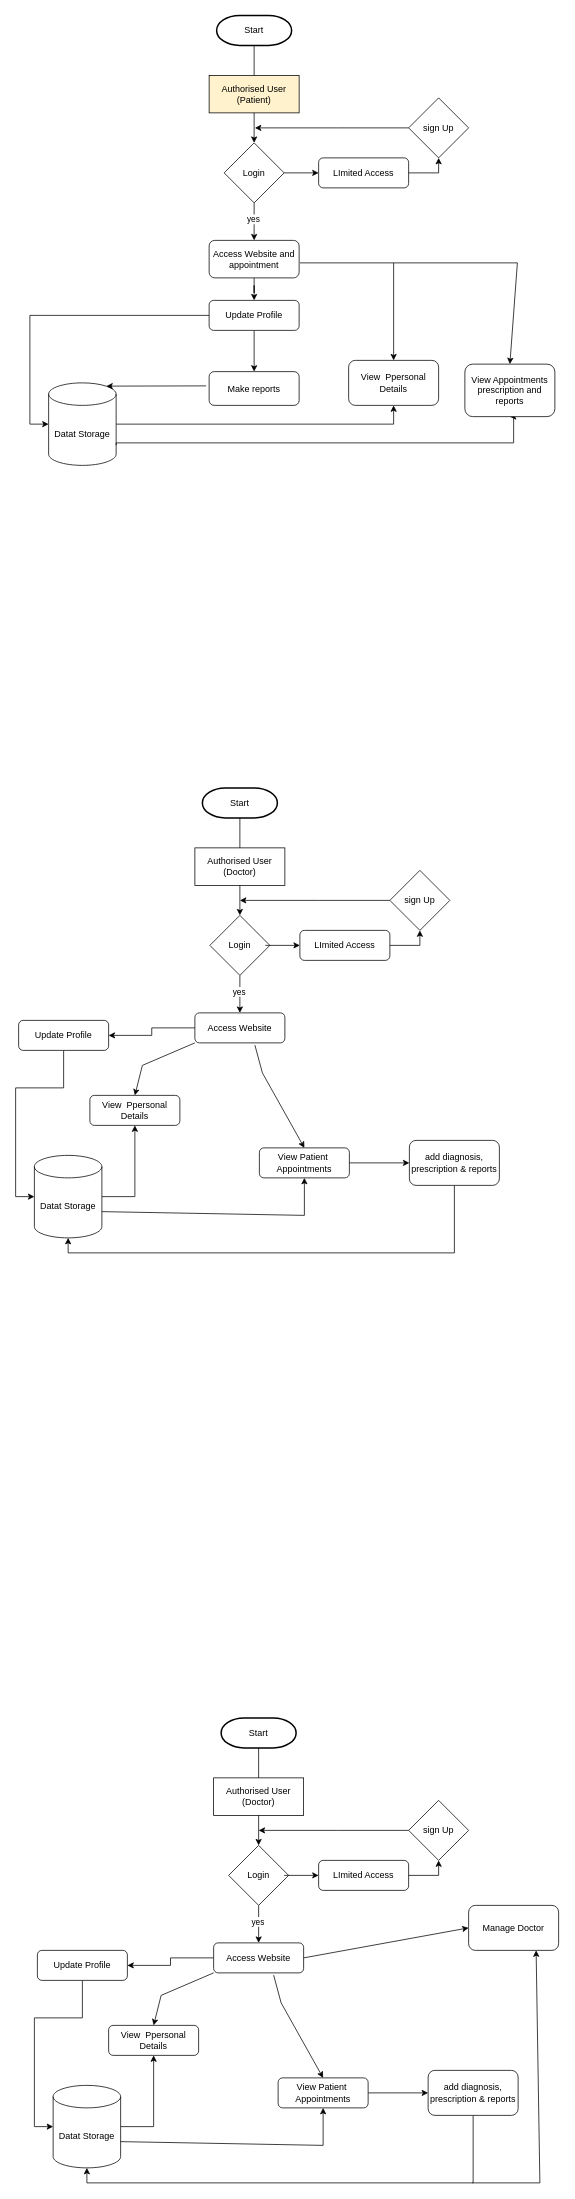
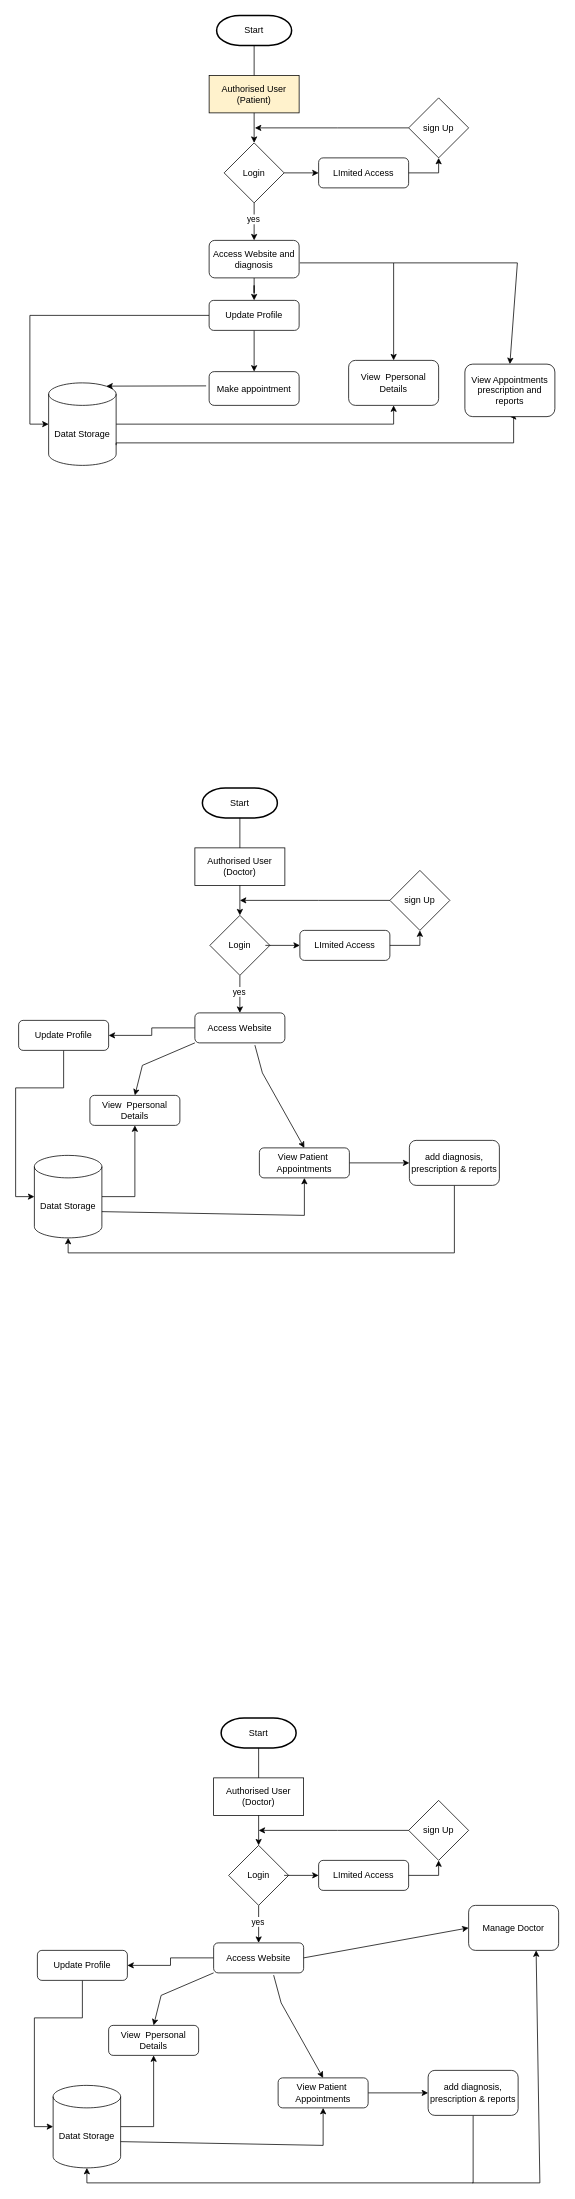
node "Access Website and appointment": label "Access Website and appointment" -> "Access Website and diagnosis"
node "Make reports": label "Make reports" -> "Make appointment"
